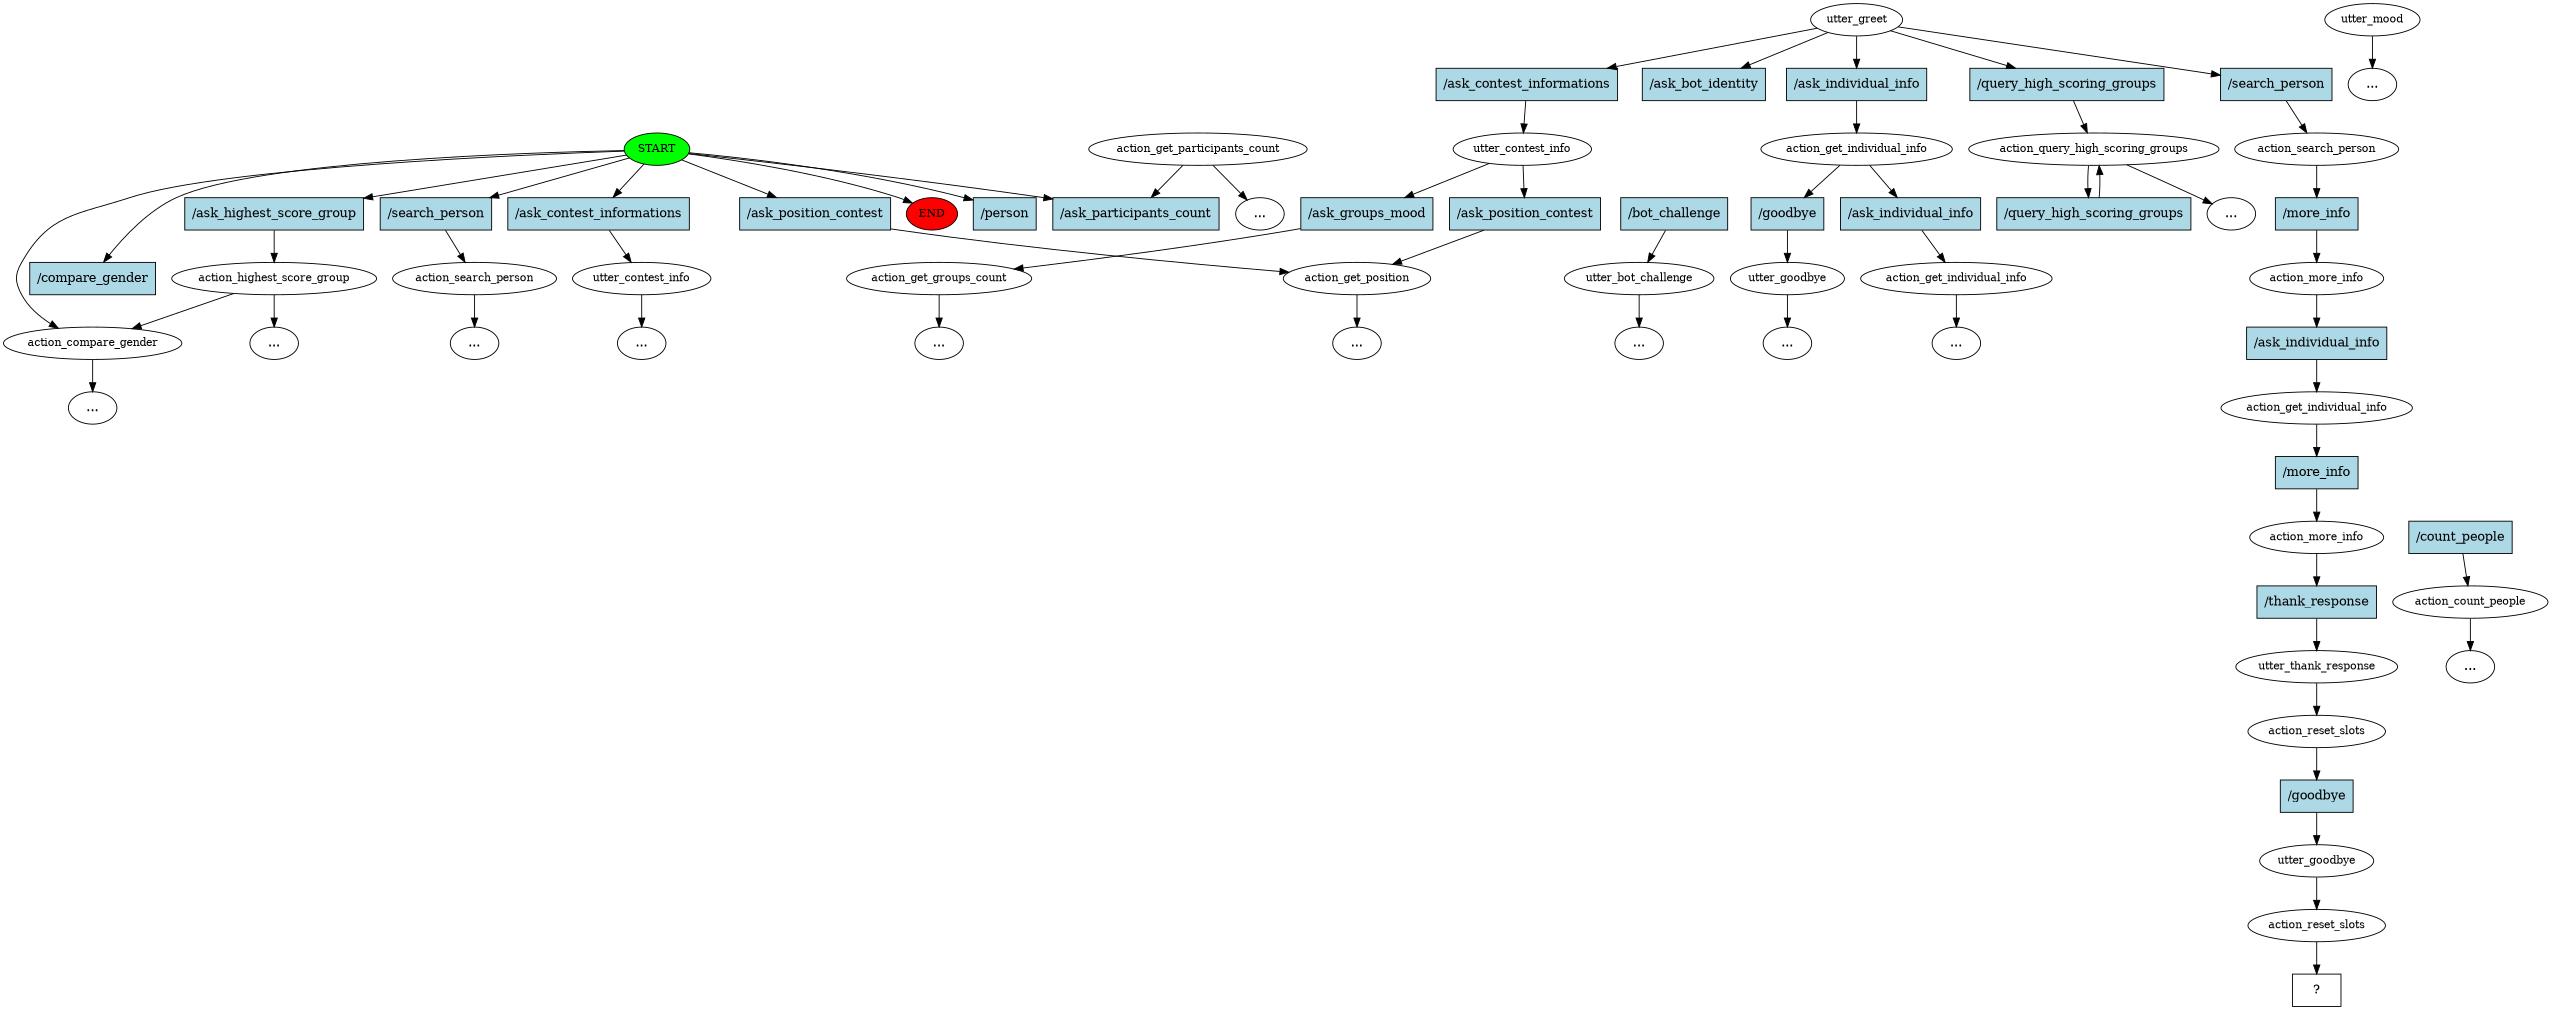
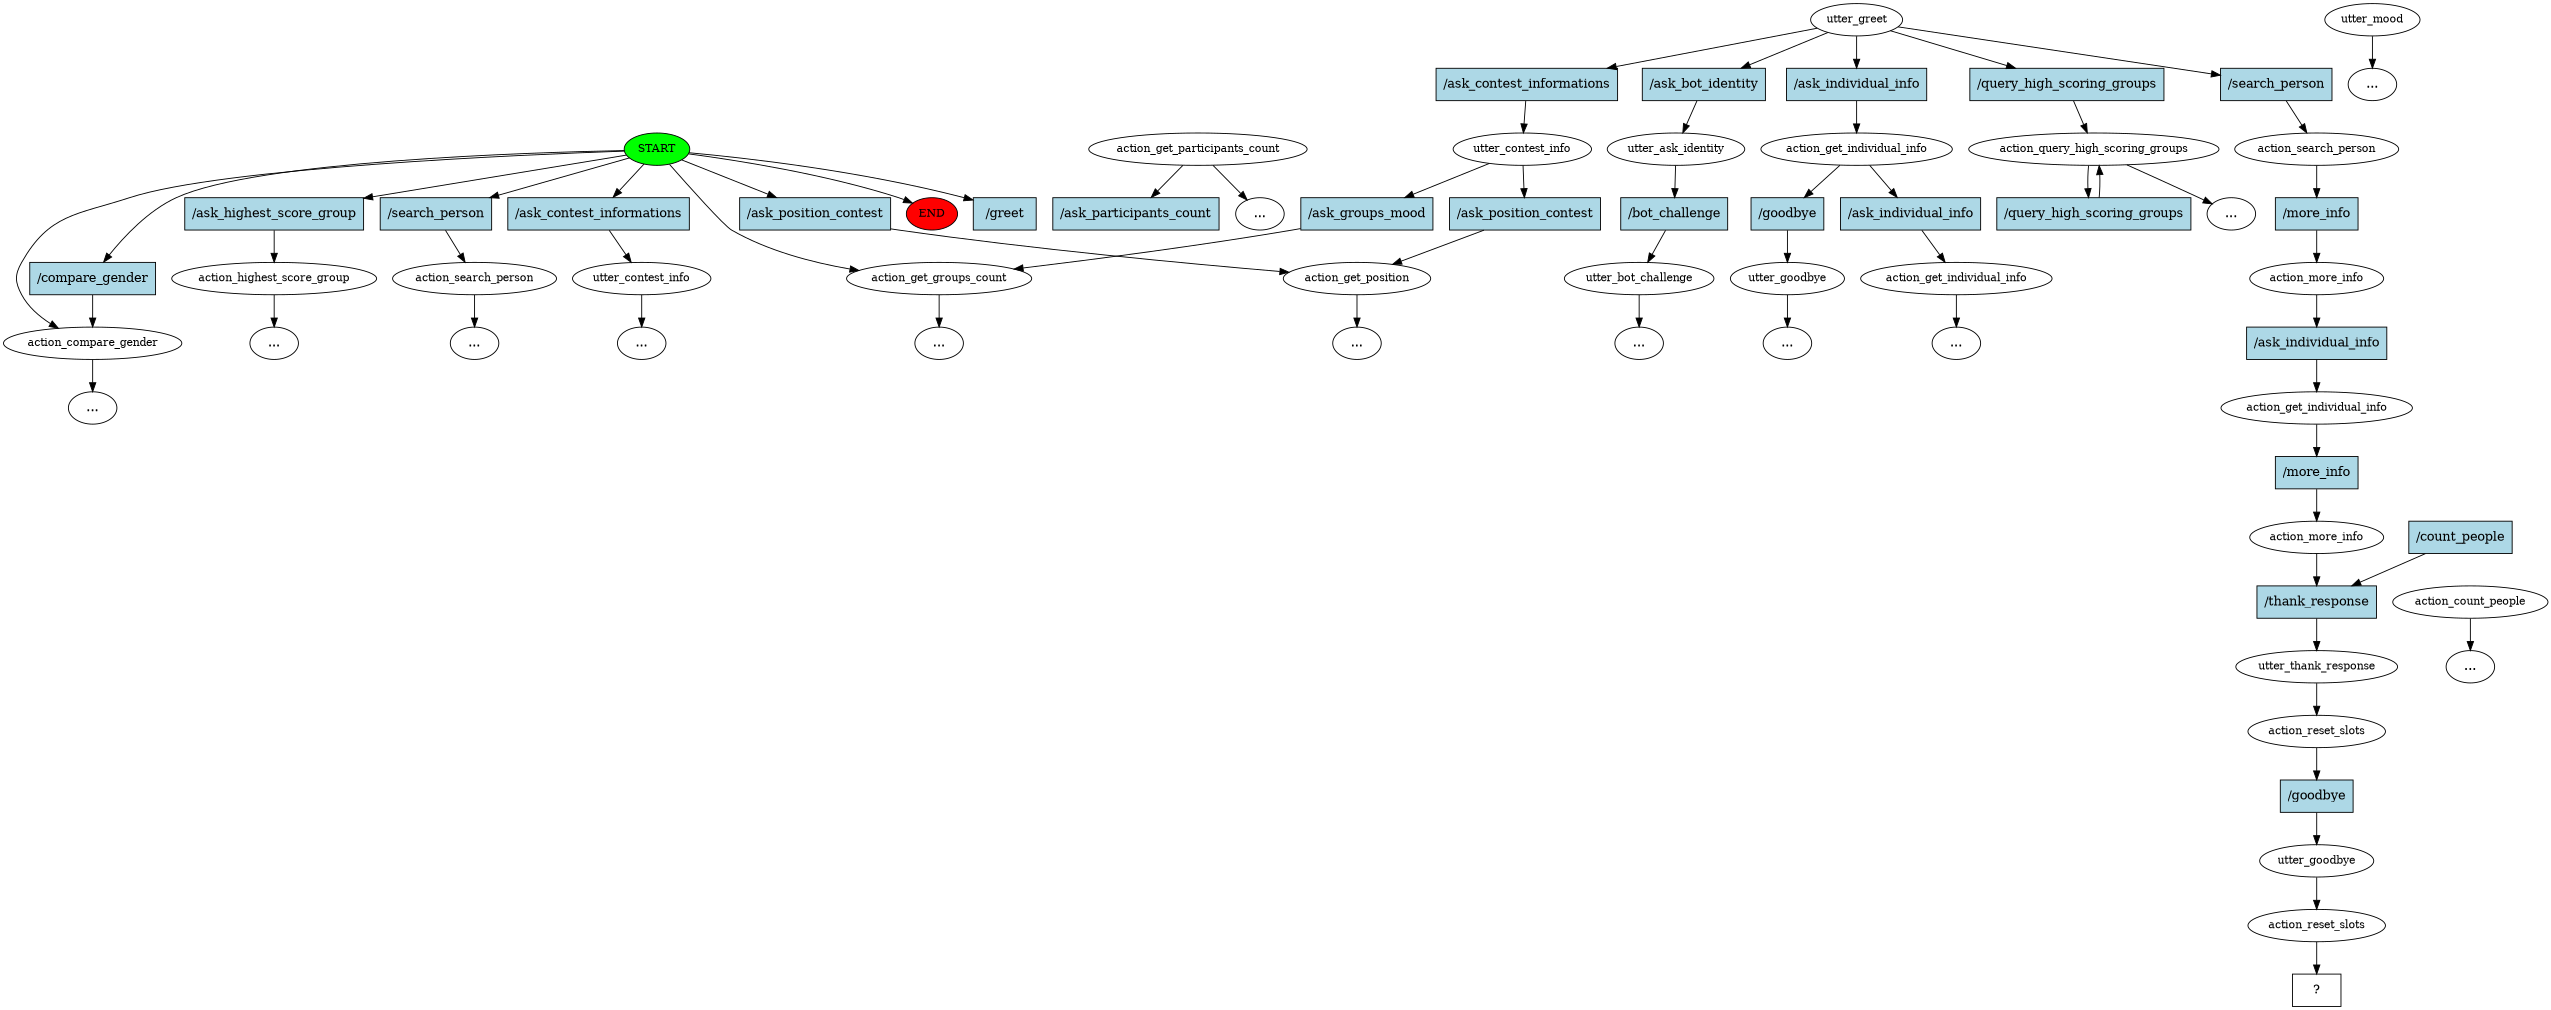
node "utter_ask_identity": added
edge "START" -> "/ask_participants_count": now "START" -> "action_get_groups_count"
node "/person": label "/person" -> "/greet"
edge "action_highest_score_group" -> "action_compare_gender": now "/compare_gender" -> "action_compare_gender"
edge "/count_people" -> "action_count_people": now "/count_people" -> "/thank_response"
